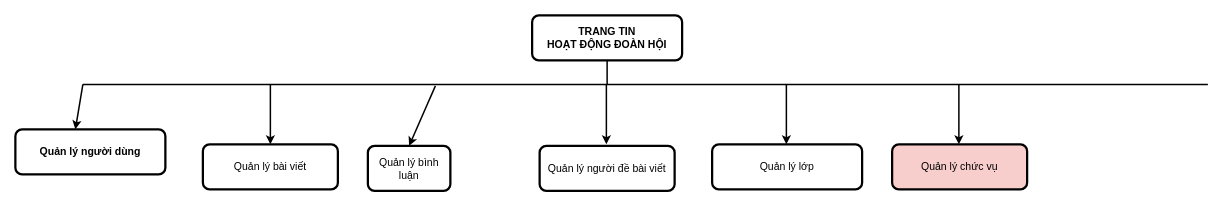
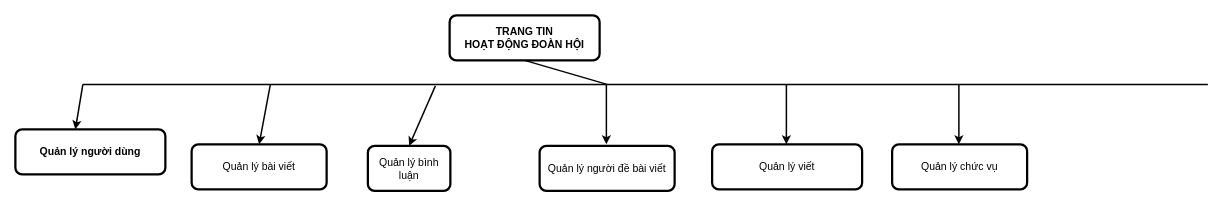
node "TRANG TIN HOẠT ĐỘNG ĐOÀN HỘI": moved (607, 38) -> (525, 38)
node "Quản lý bài viết": moved (270, 167) -> (259, 167)
node "Quản lý lớp": label "Quản lý lớp" -> "Quản lý viết"
node "Quản lý chức vụ": fillcolor #f8cecc -> #ffffff
